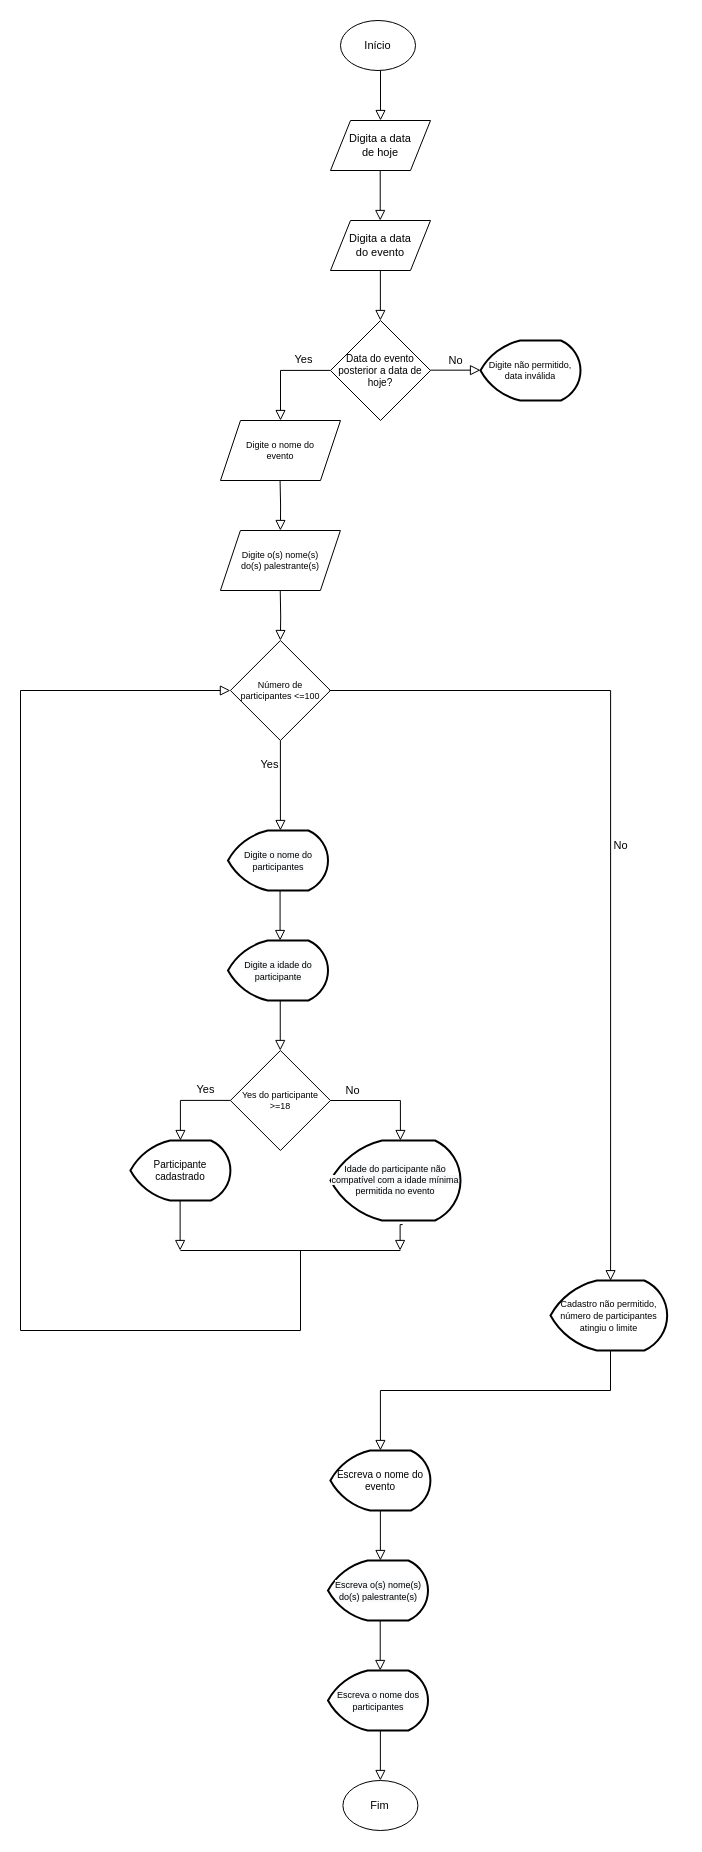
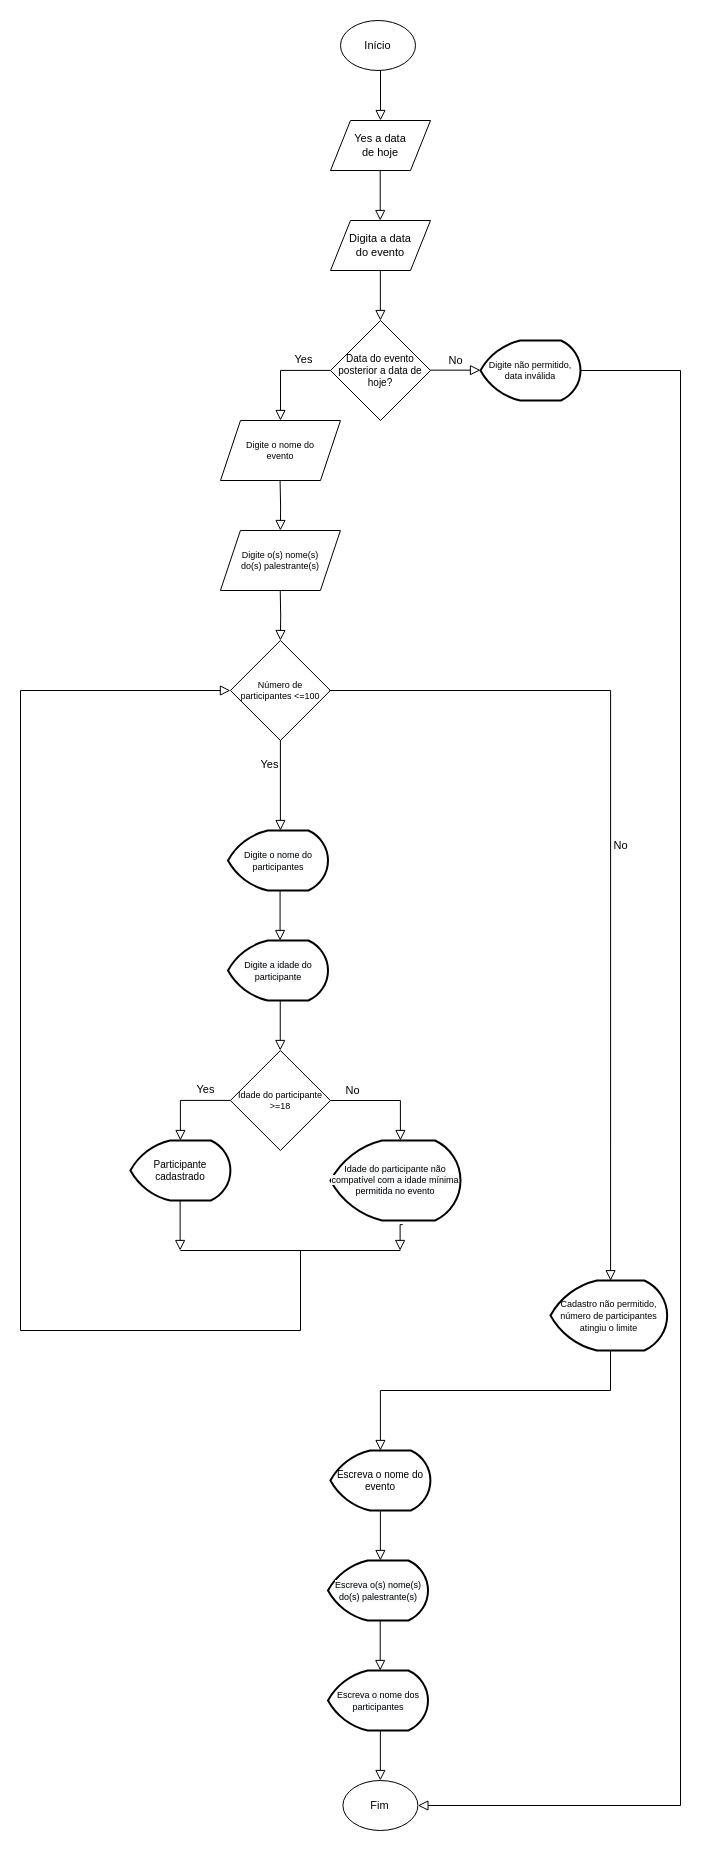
node "Digita a data de hoje": label "Digita a data de hoje" -> "Yes a data de hoje"
node "Yes do participante >=18": label "Yes do participante >=18" -> "Idade do participante >=18"
edge "Digite não permitido, data inválida" -> "Fim": added
